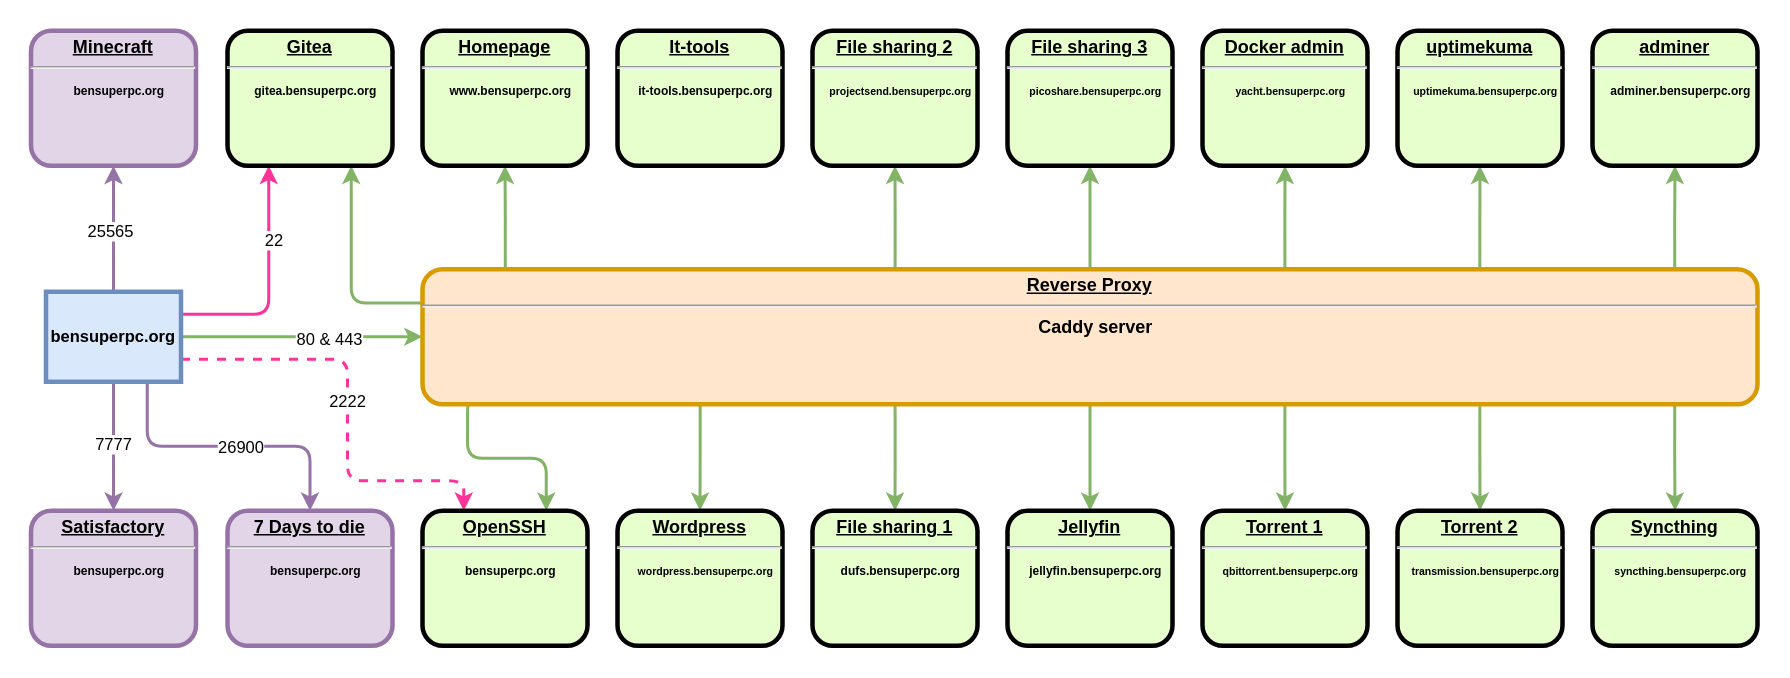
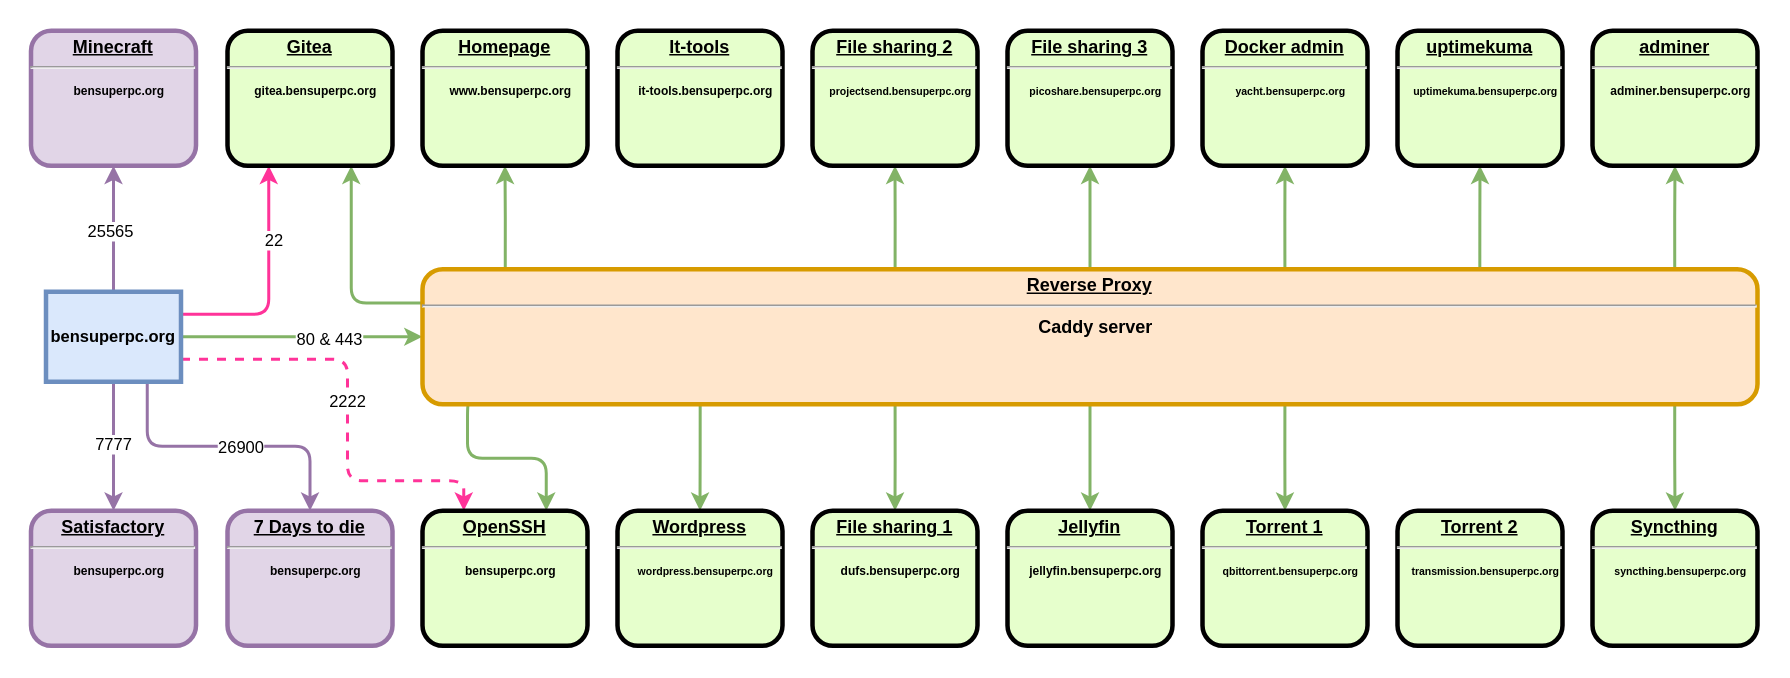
edge "Reverse Proxy Caddy server" -> "Torrent 2 transmission.bensuperpc.org": removed
